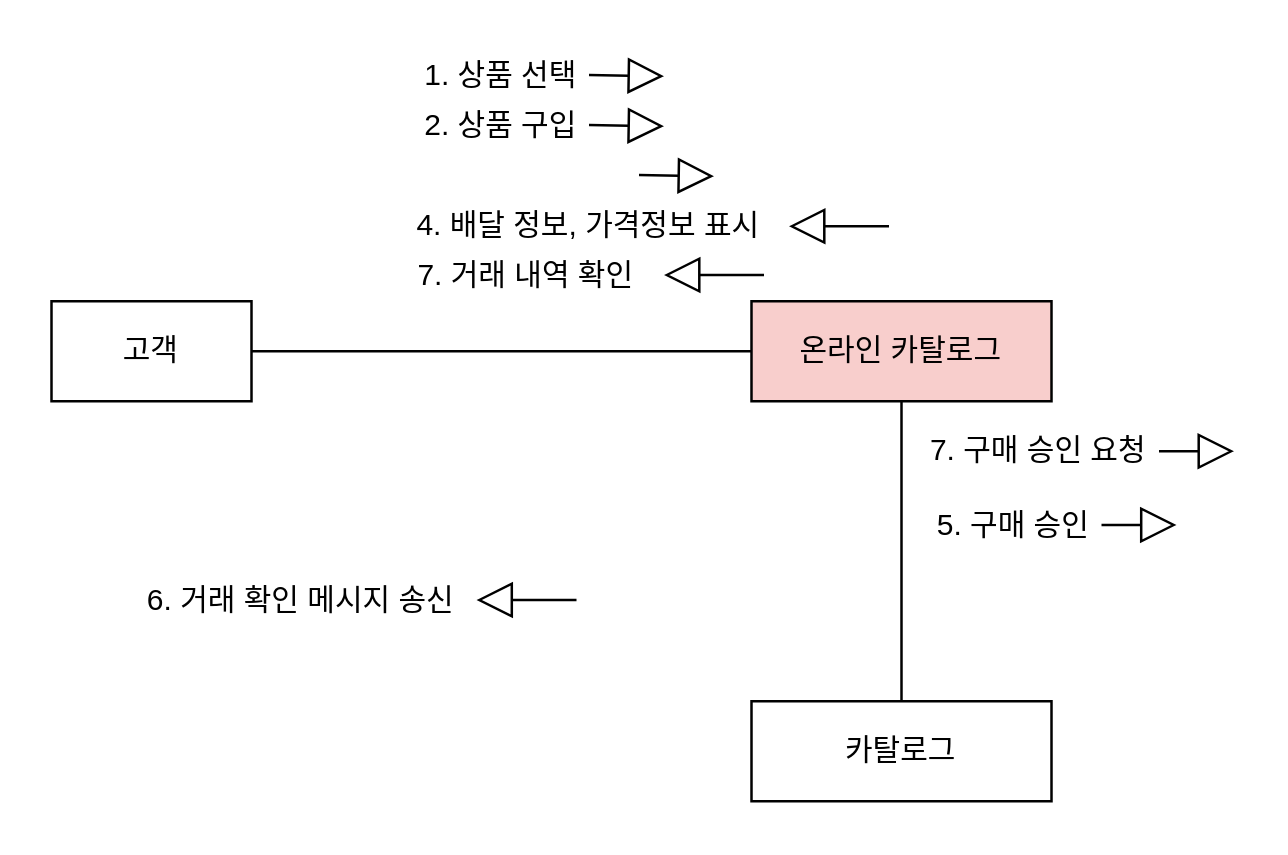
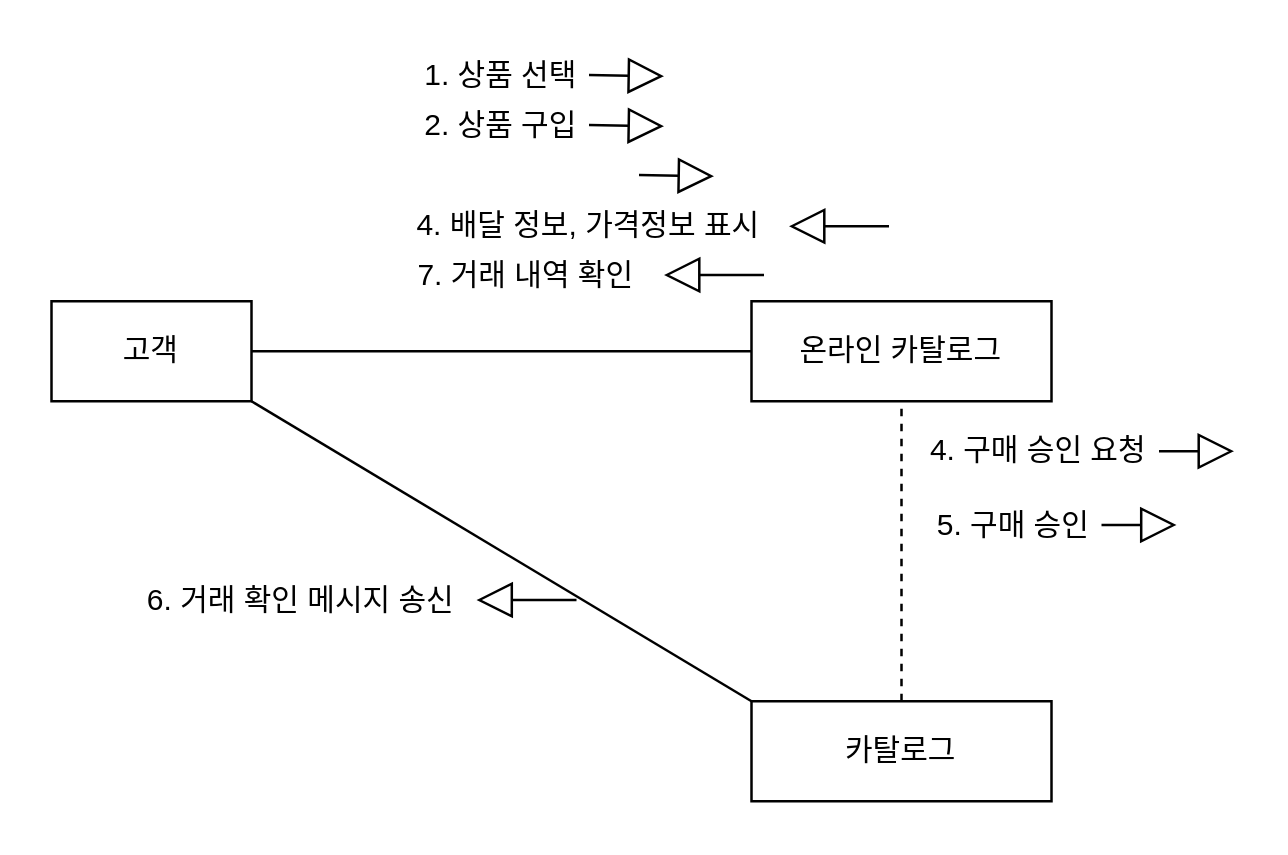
node "온라인 카탈로그": fillcolor #f8cecc -> #ffffff
node "7. 구매 승인 요청": label "7. 구매 승인 요청" -> "4. 구매 승인 요청"
edge "온라인 카탈로그" -- "카탈로그": style solid -> dashed
edge "고객" -- "카탈로그": added
